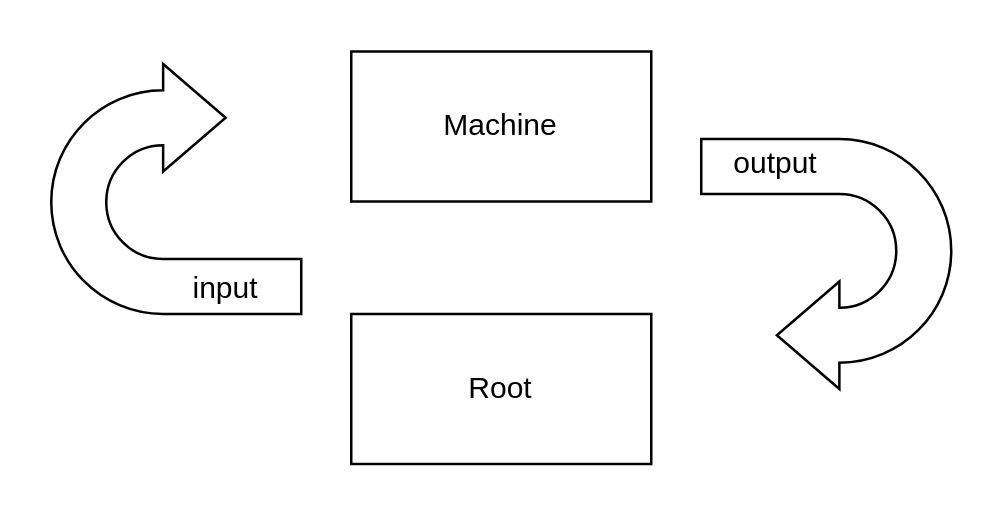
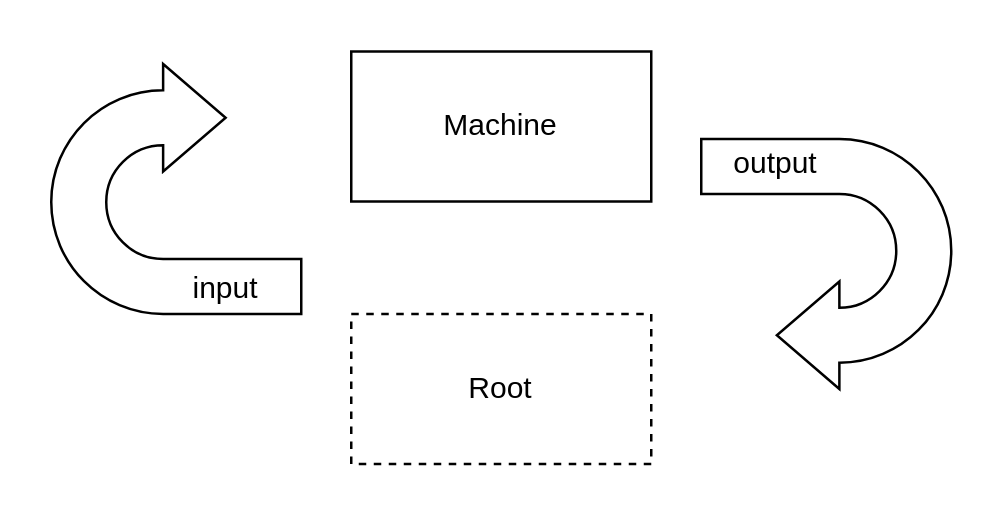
node "Root": style solid -> dashed
